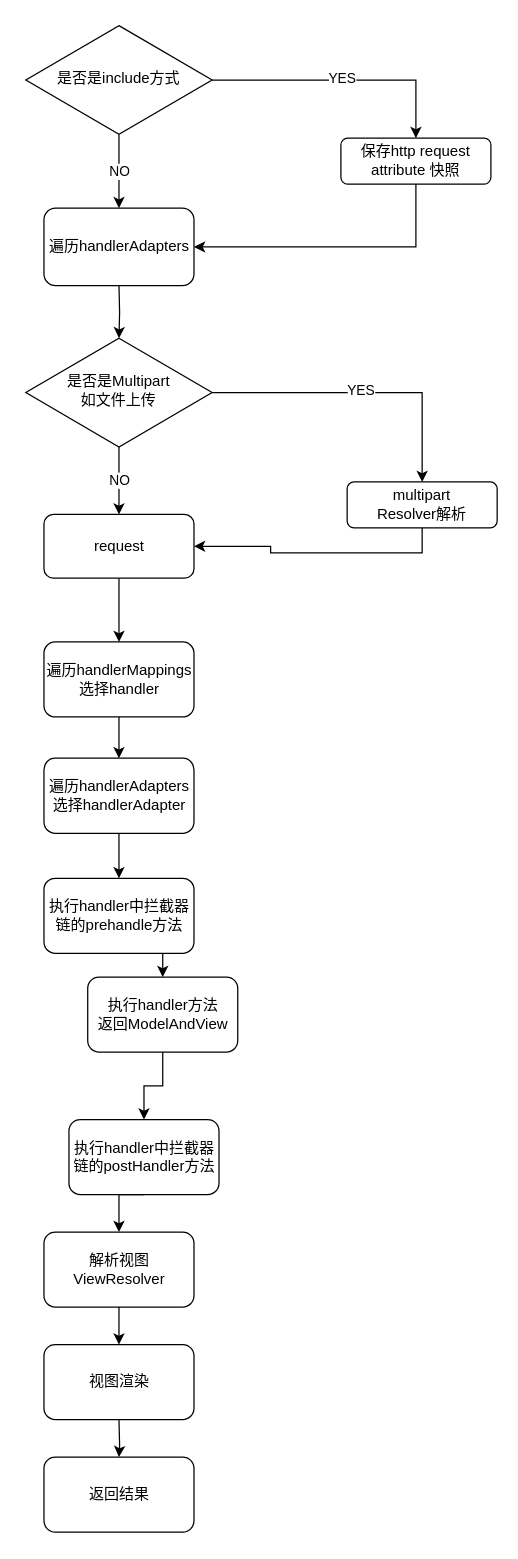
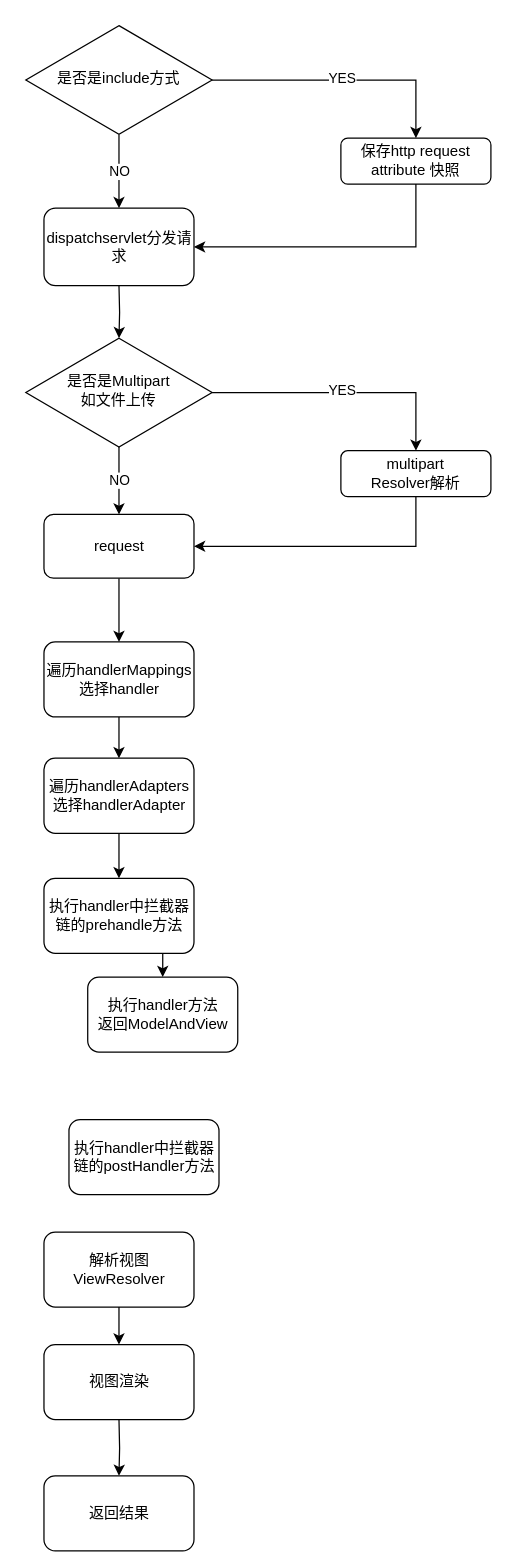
node "遍历handlerAdapters": label "遍历handlerAdapters" -> "dispatchservlet分发请求"
node "multipart Resolver解析": moved (422, 505) -> (416, 474)
edge "执行handler方法 返回ModelAndView" -> "执行handler中拦截器链的postHandler方法": removed
edge "执行handler中拦截器链的postHandler方法" -> "解析视图ViewResolver": removed
node "返回结果": moved (119, 1494) -> (119, 1513)
